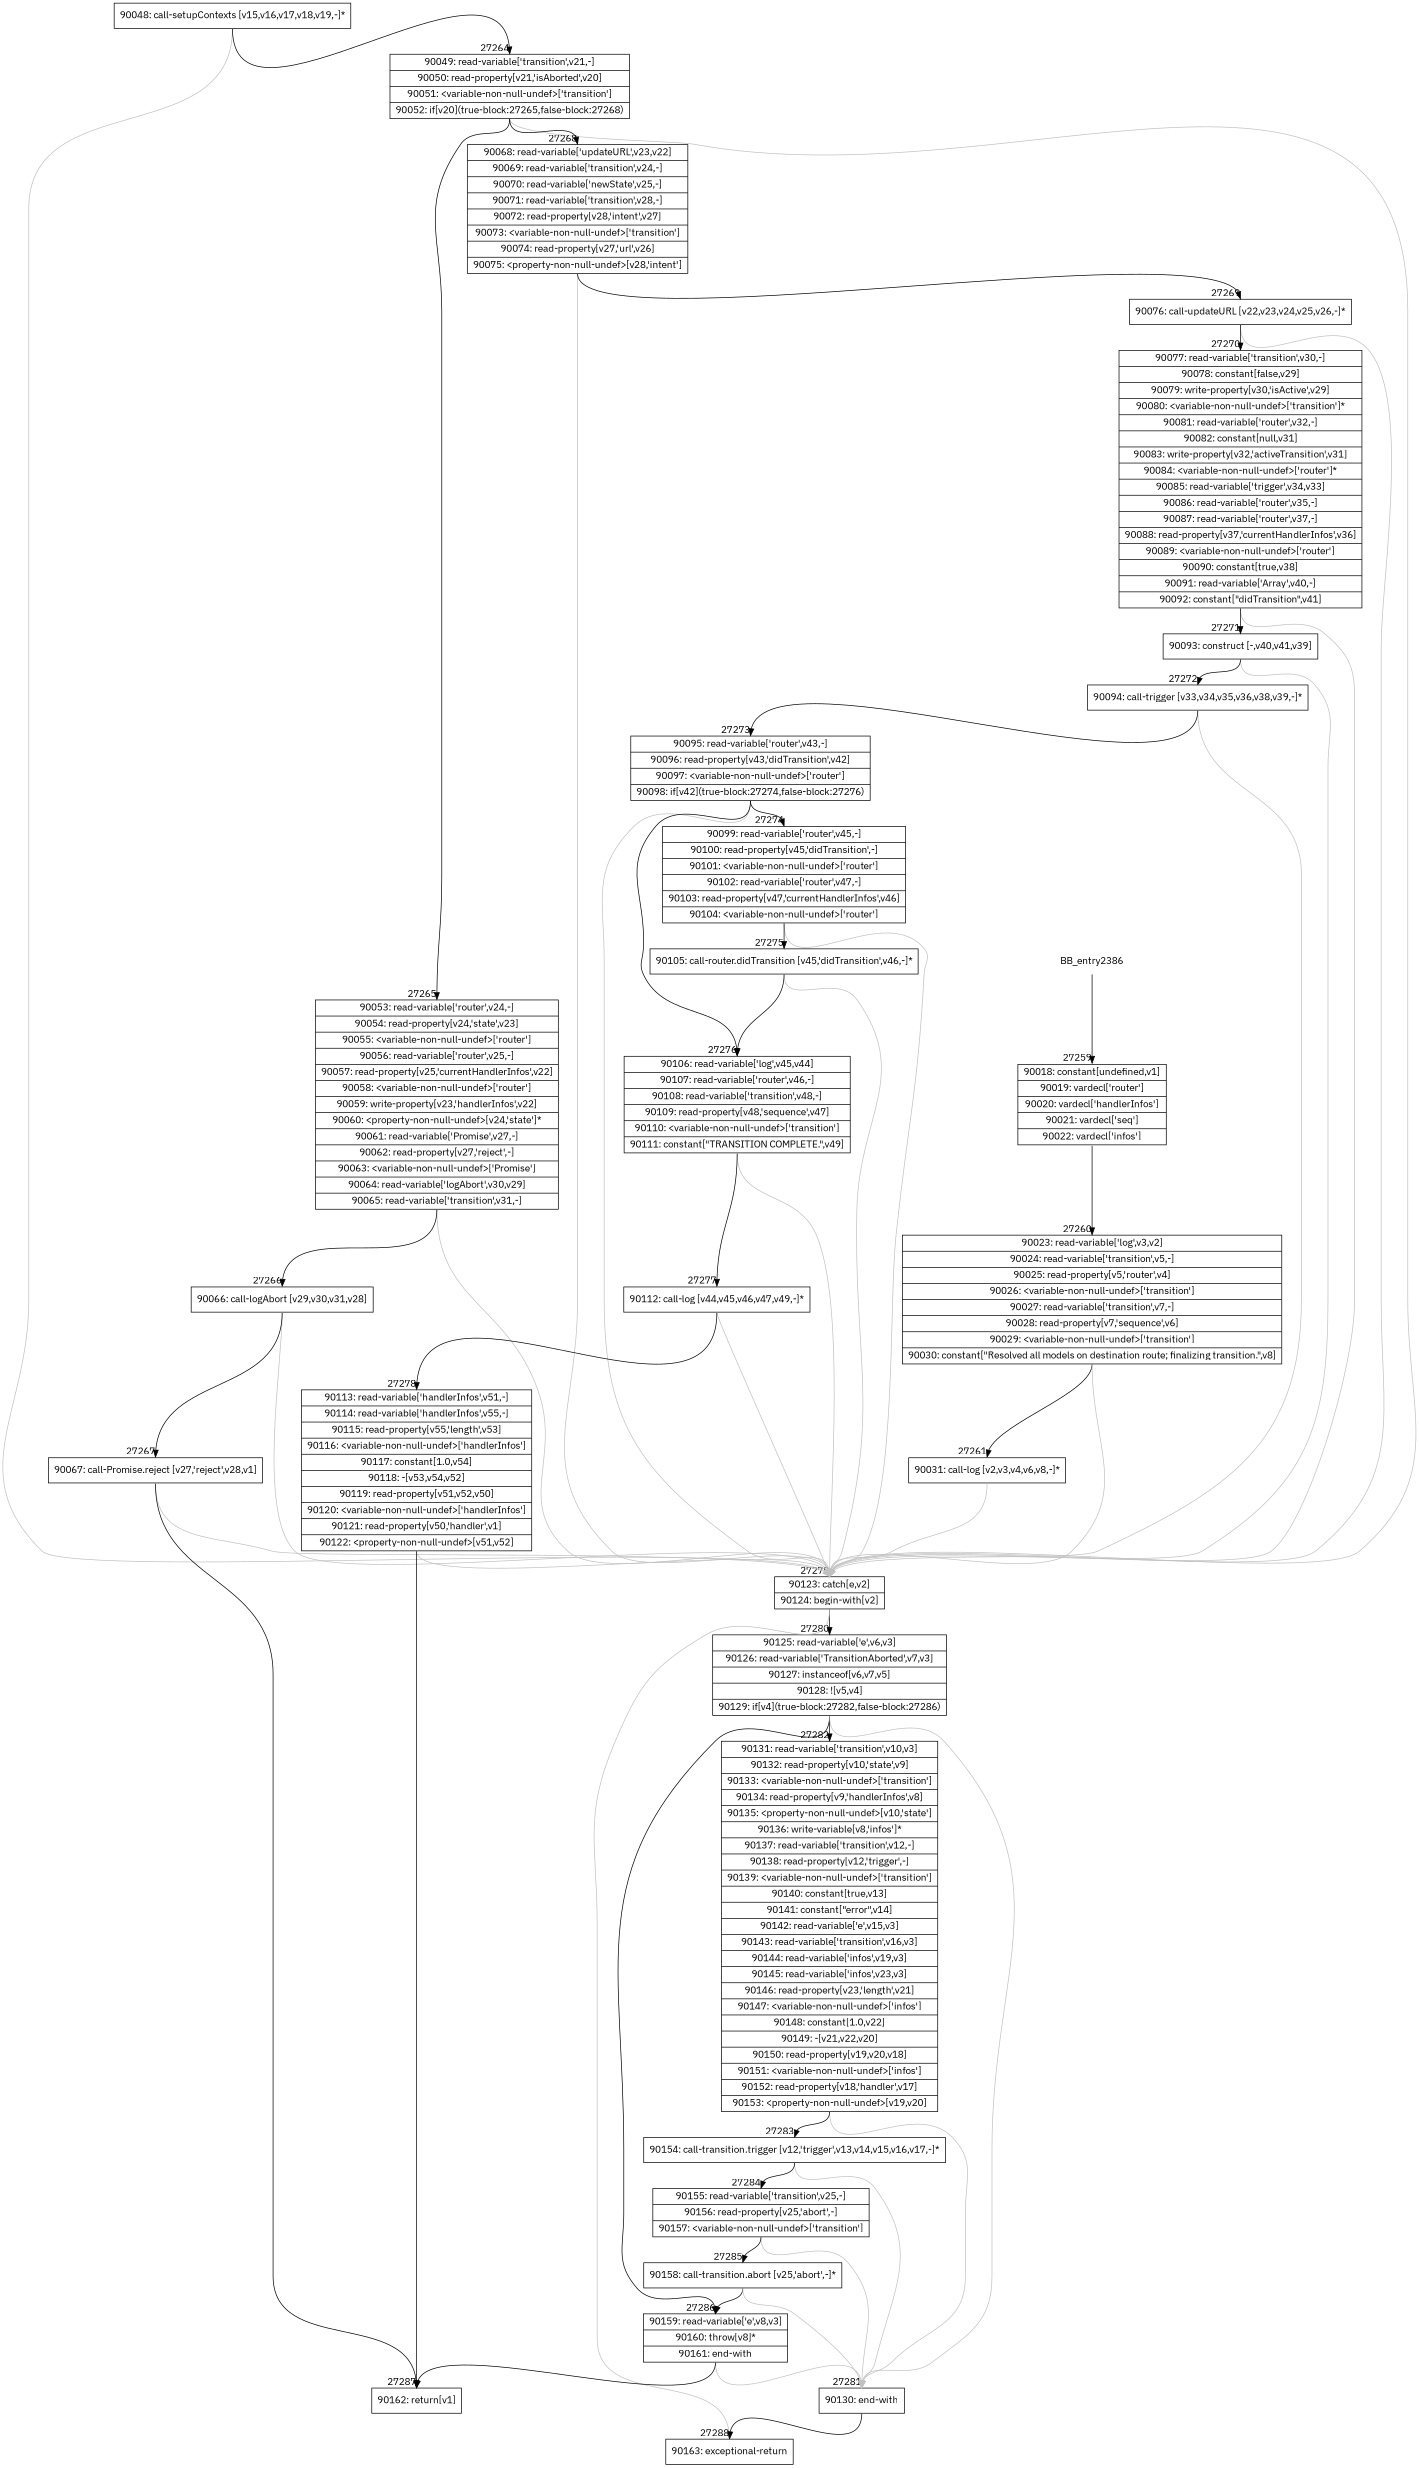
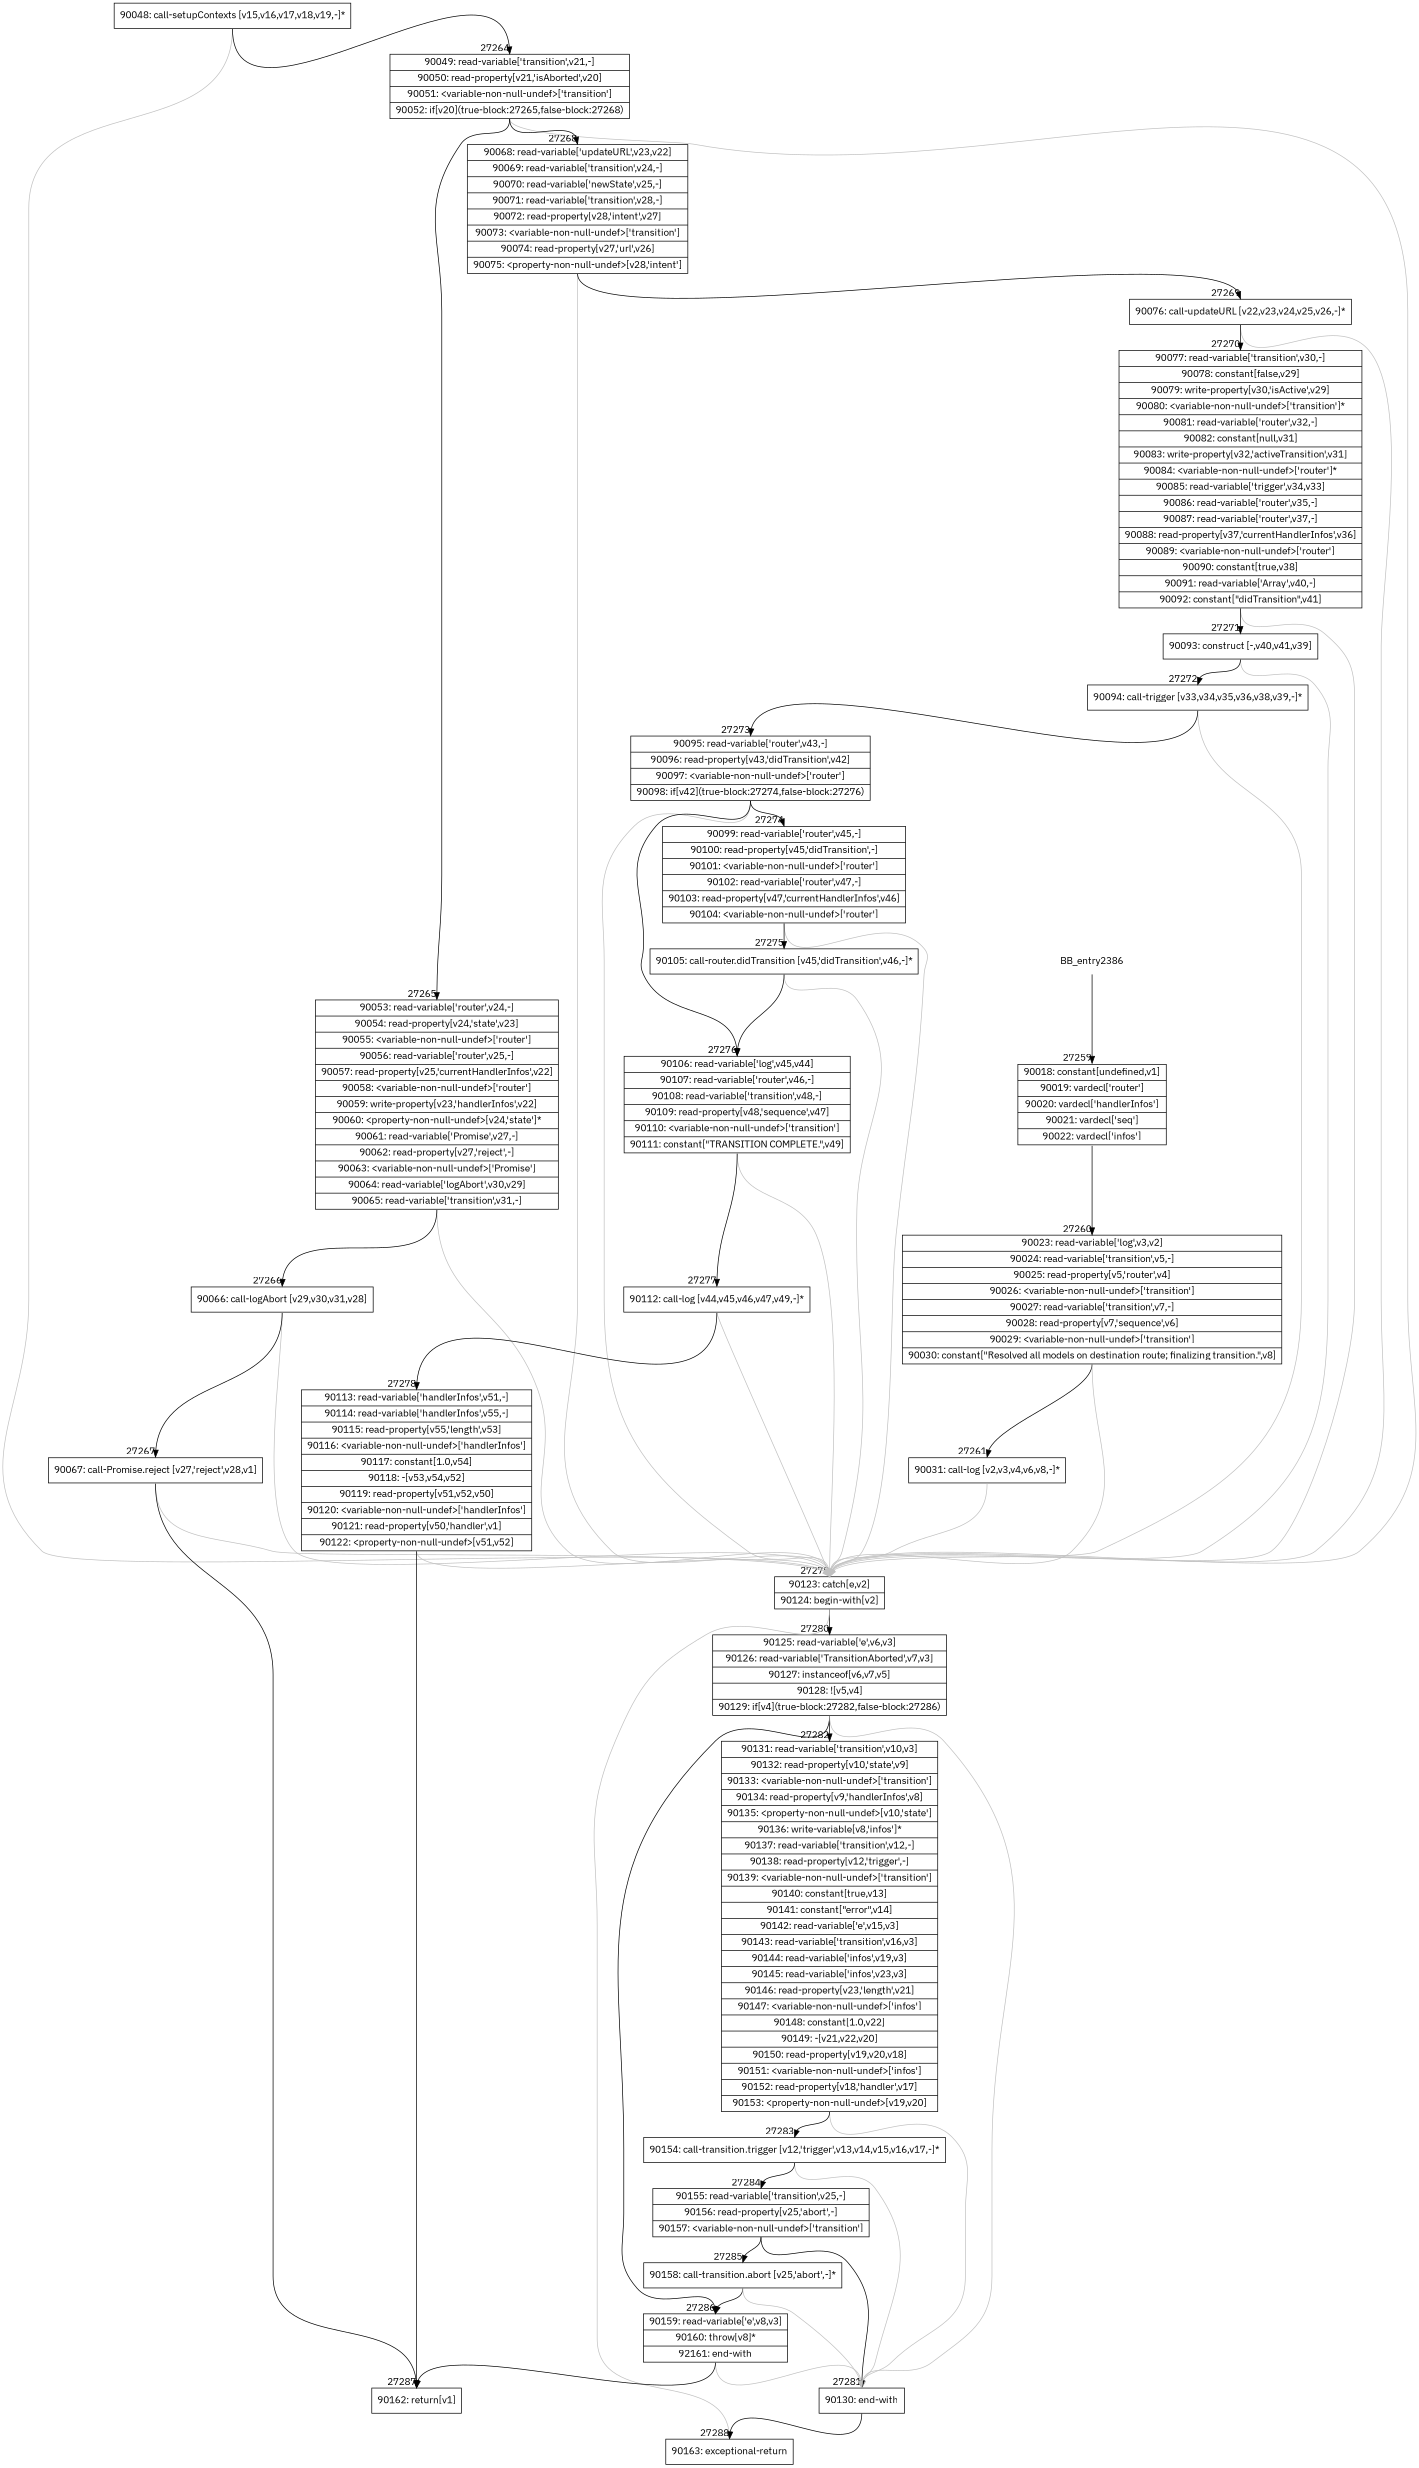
edge "90155: read-variable['transition',v25,-]" -> "90130: end-with": color gray -> black
node "90159: read-variable['e',v8,v3]": text "90161: end-with" -> "92161: end-with"
